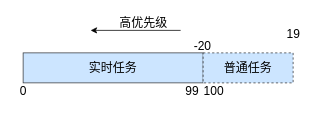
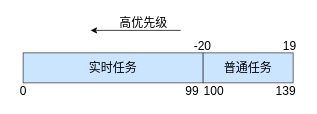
node "19": moved (293, 34) -> (289, 45)
node "普通任务": style dashed -> solid
node "139": added
